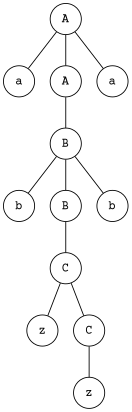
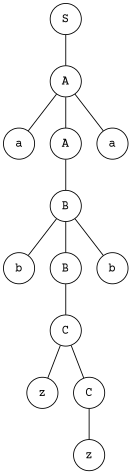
node "S": added
